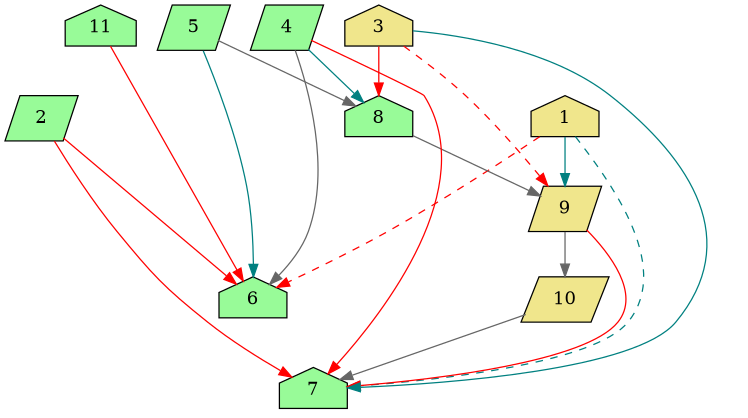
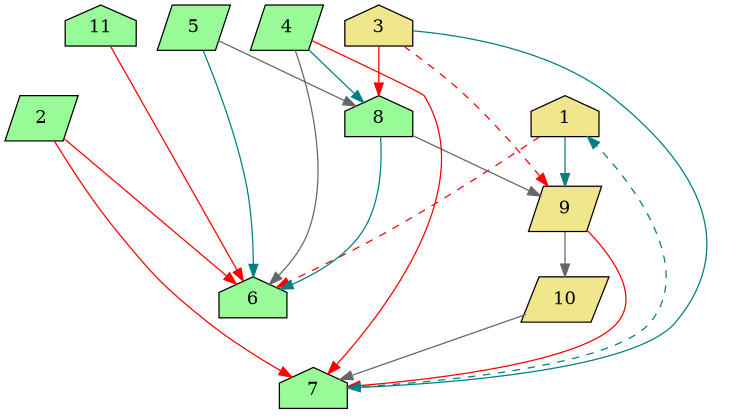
edge "8" -> "6": added
edge "1" -> "7": reversed
